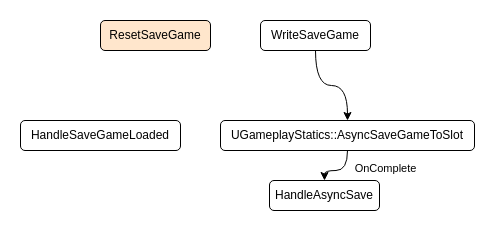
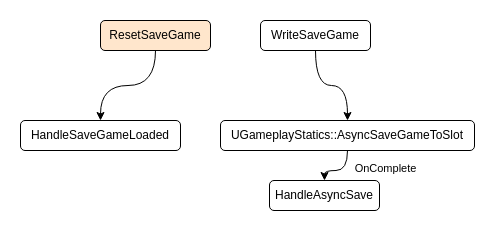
edge "ResetSaveGame" -> "HandleSaveGameLoaded": added
